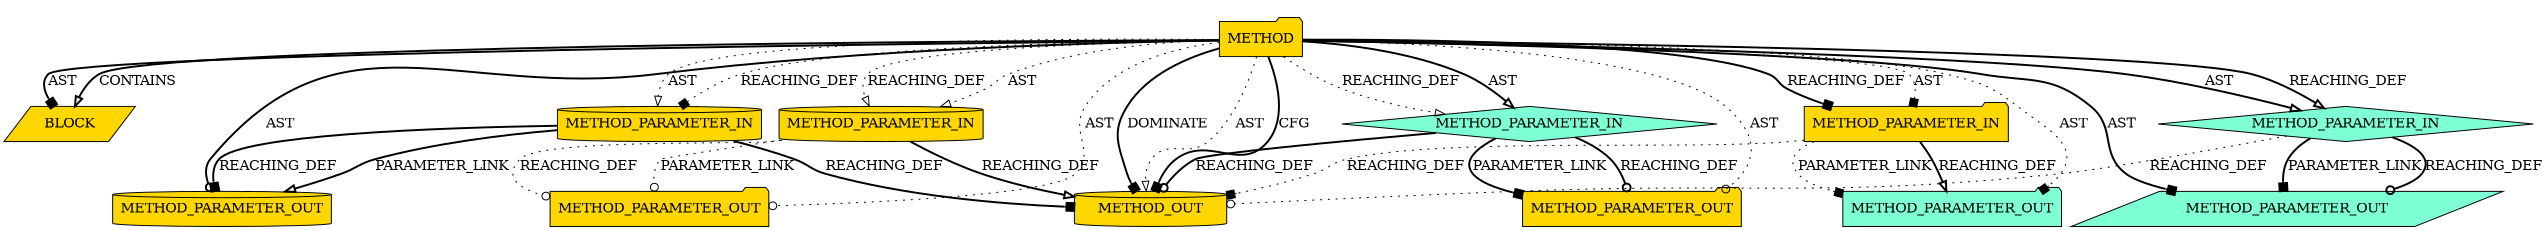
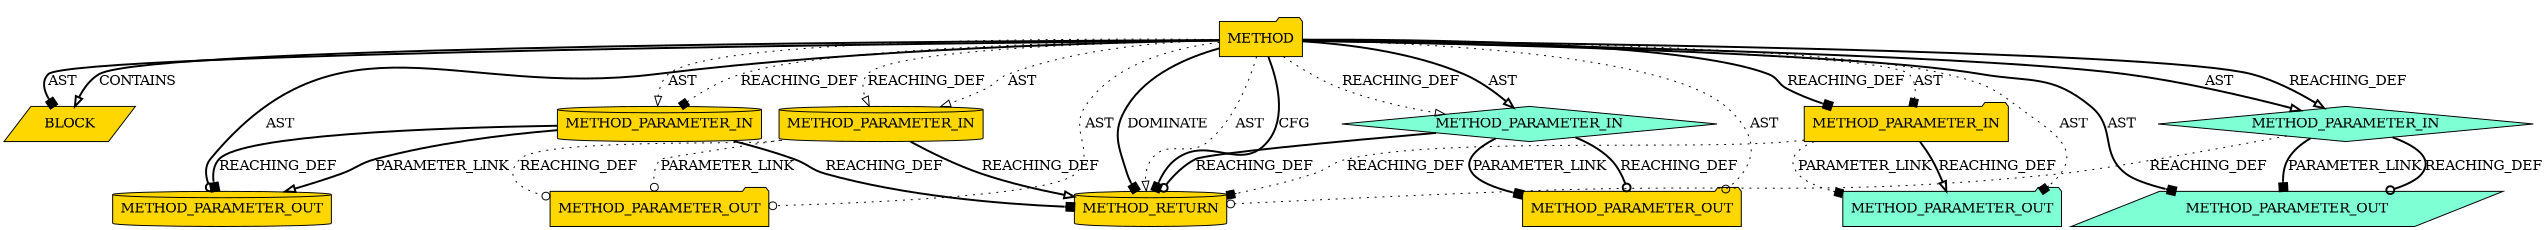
node "METHOD_OUT": label "METHOD_OUT" -> "METHOD_RETURN"
